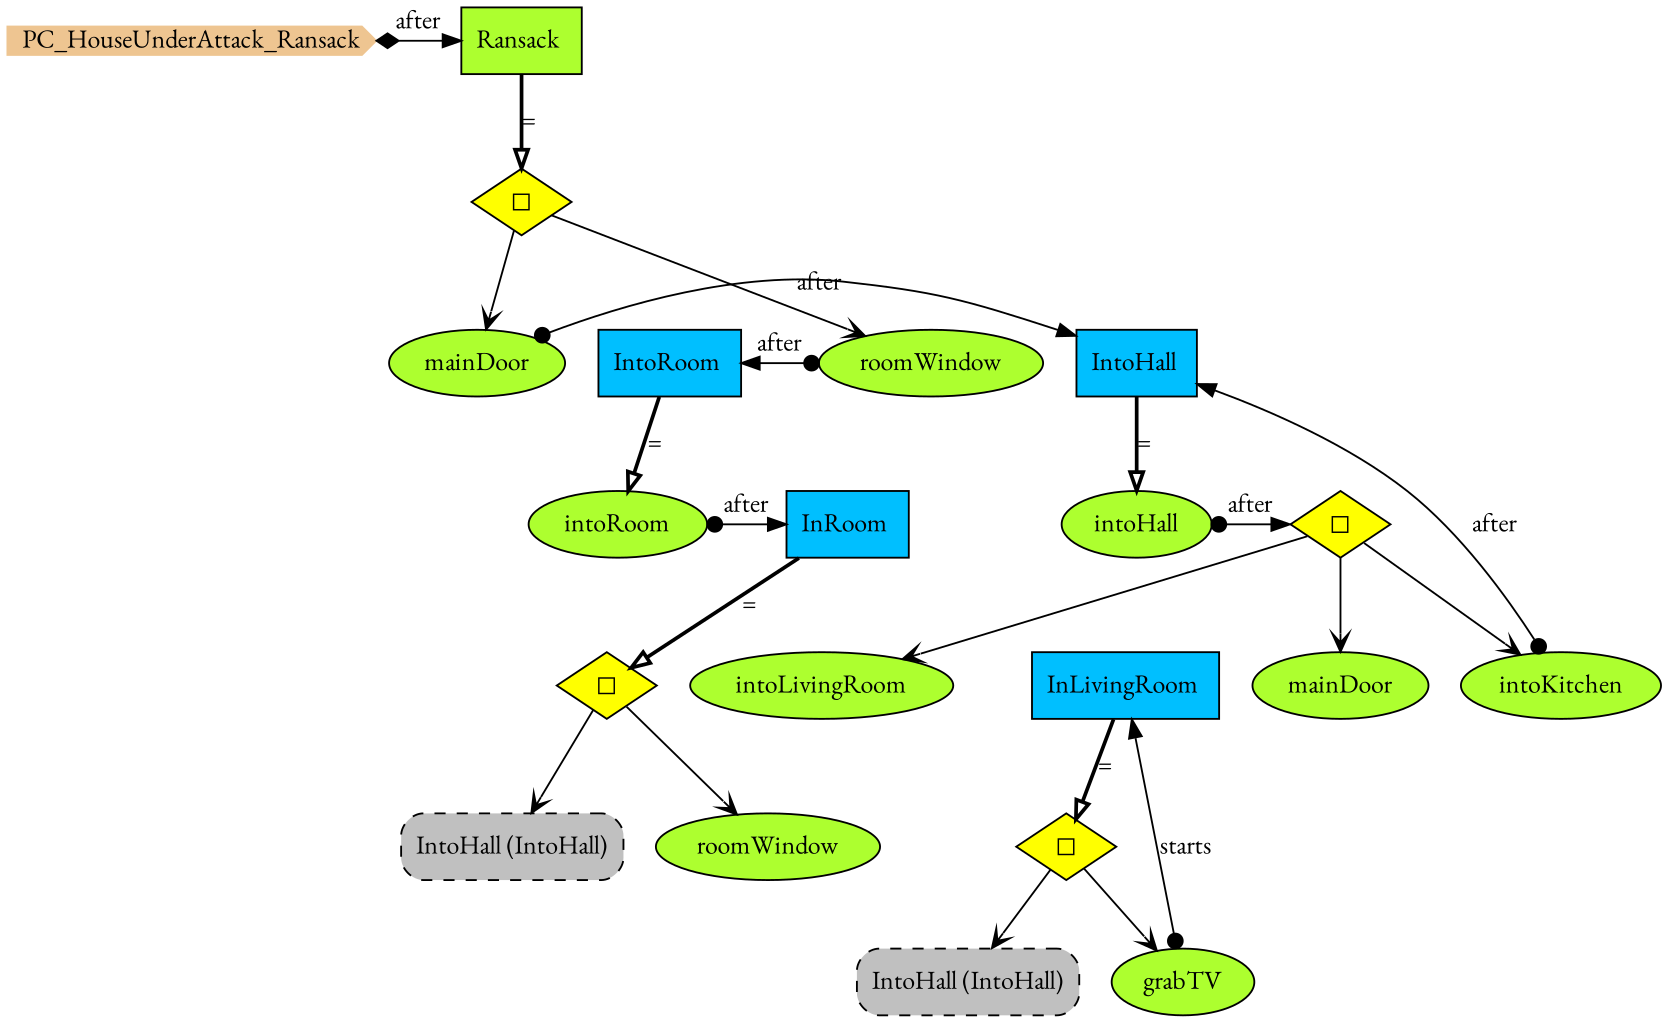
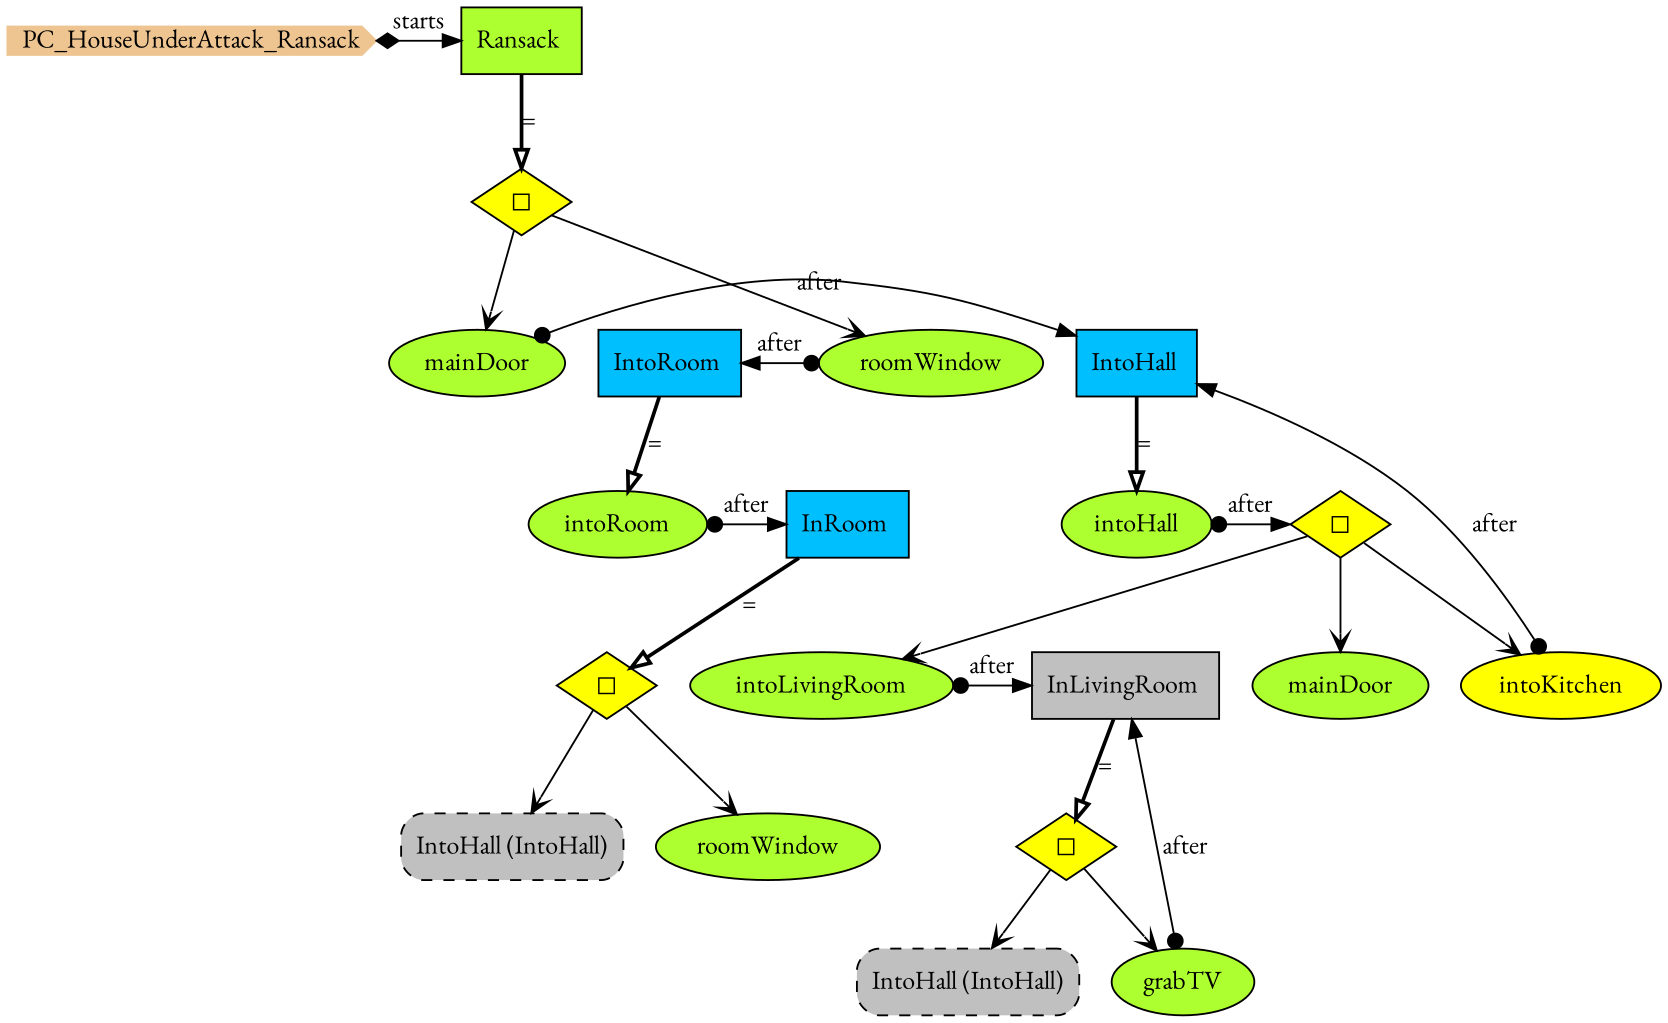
edge "PC_HouseUnderAttack_Ransack" -- "Ransack": label "after" -> "starts"
edge "intoLivingRoom" -- "InLivingRoom": added, label "after"
node "InLivingRoom": fillcolor deepskyblue -> gray
node "intoKitchen": fillcolor greenyellow -> yellow
edge "InLivingRoom" -- "grabTV": label "starts" -> "after"
